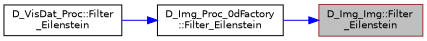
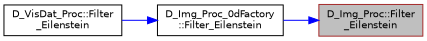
node "D_Img_Img::Filter _Eilenstein": label "D_Img_Img::Filter _Eilenstein" -> "D_Img_Proc::Filter _Eilenstein"
